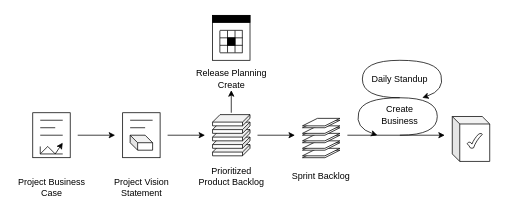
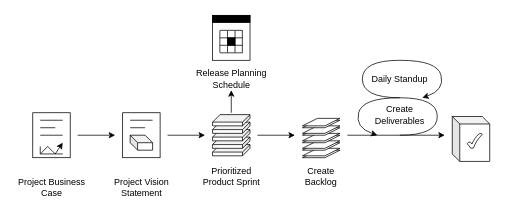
node "Release Planning Create": label "Release Planning Create" -> "Release Planning Schedule"
node "Create Business": label "Create Business" -> "Create Deliverables"
node "Prioritized Product Backlog": label "Prioritized Product Backlog" -> "Prioritized Product Sprint"
node "Sprint Backlog": label "Sprint Backlog" -> "Create Backlog"
